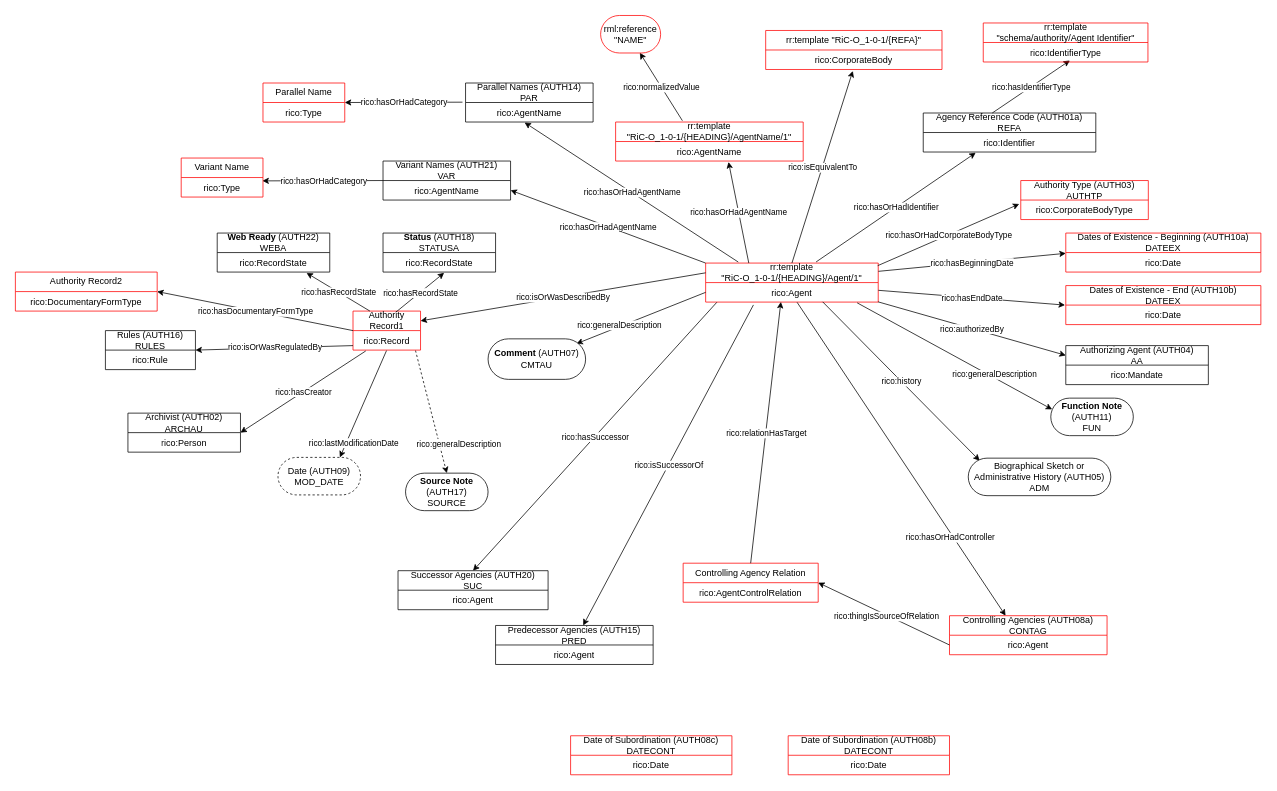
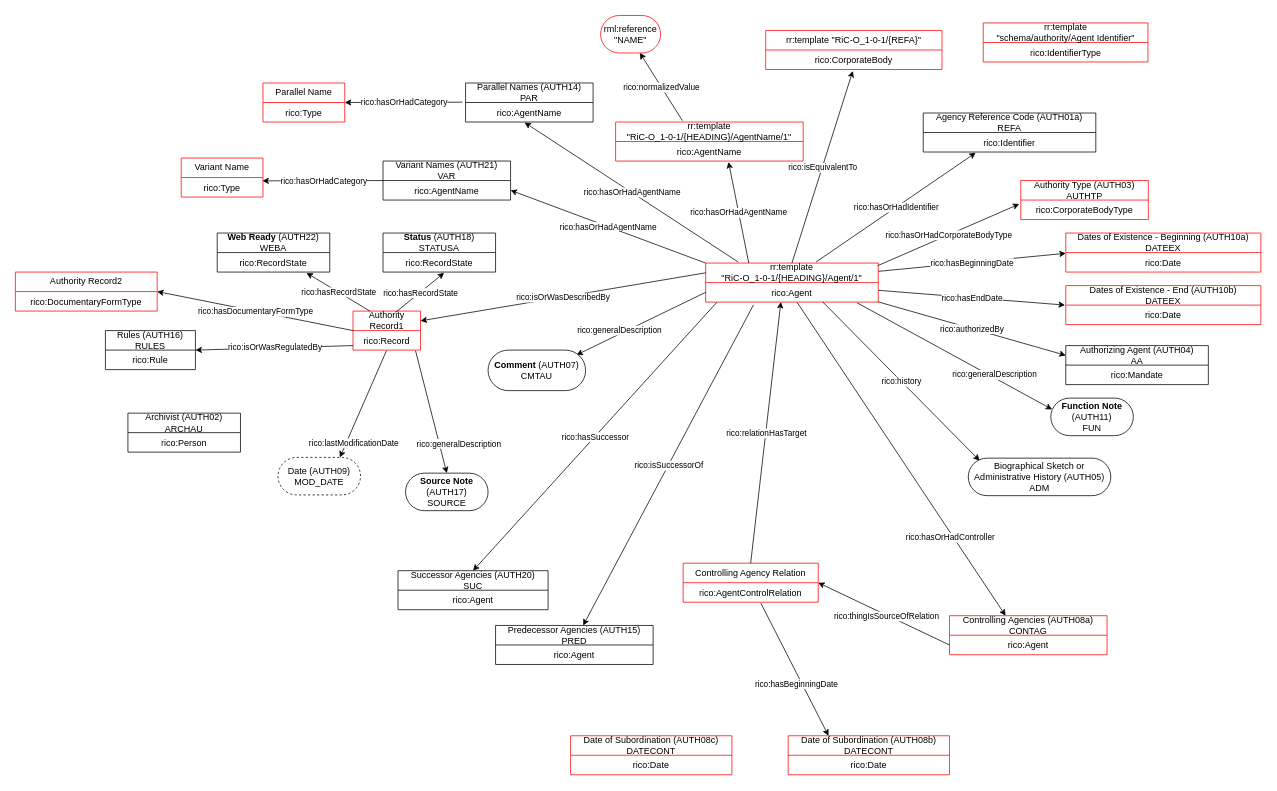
edge "Agency Reference Code (AUTH01a) REFA" -> "rico:IdentifierType": removed, label "rico:hasIdentifierType"
node "Comment (AUTH07) CMTAU": moved (537, 359) -> (537, 370)
edge "rico:Record" -> "Archivist (AUTH02) ARCHAU": removed, label "rico:hasCreator"
edge "rico:Record" -> "Source Note (AUTH17) SOURCE": style dashed -> solid
edge "rico:AgentControlRelation" -> "Date of Subordination (AUTH08b) DATECONT": added, label "rico:hasBeginningDate"
